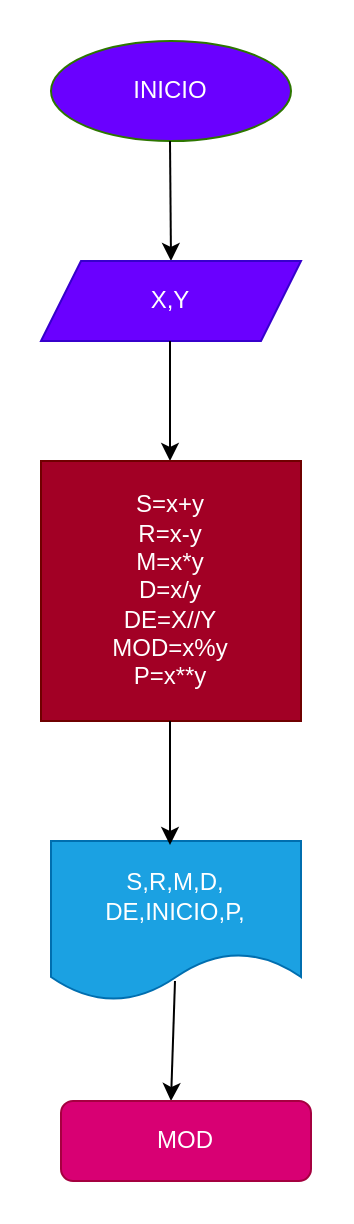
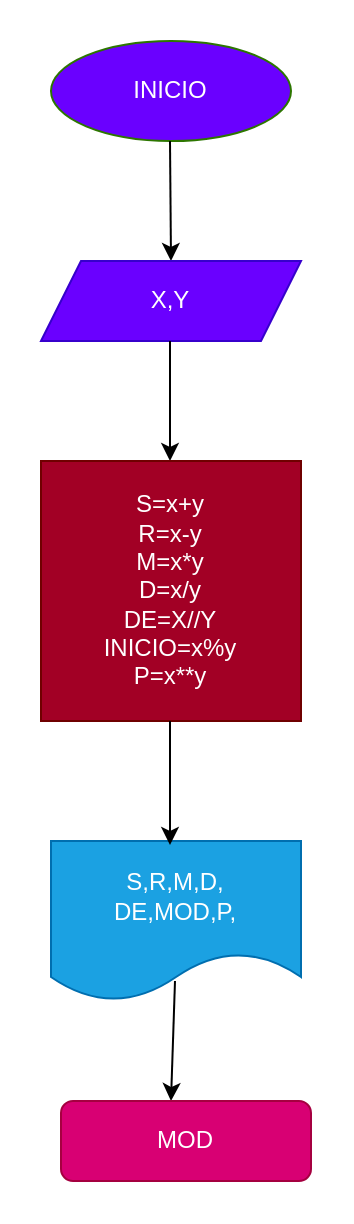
node "S=x+y R=x-y M=x*y D=x/y DE=X//Y MOD=x%y P=x**y": label "S=x+y R=x-y M=x*y D=x/y DE=X//Y MOD=x%y P=x**y" -> "S=x+y R=x-y M=x*y D=x/y DE=X//Y INICIO=x%y P=x**y"
node "S,R,M,D, DE,INICIO,P,": label "S,R,M,D, DE,INICIO,P," -> "S,R,M,D, DE,MOD,P,"
